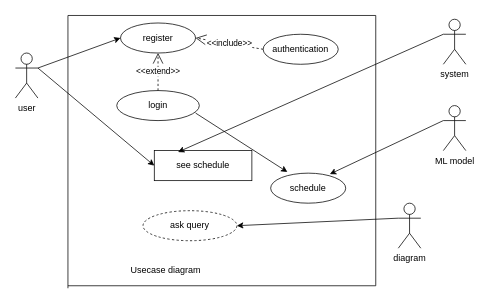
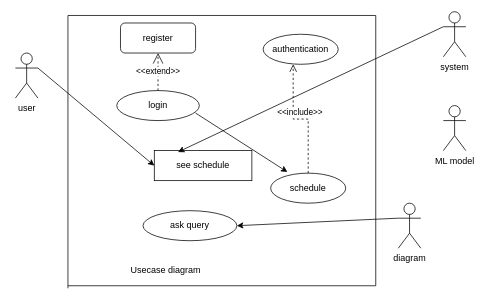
node "register": shape ellipse -> rounded rectangle
node "system": moved (454, 42) -> (454, 34)
edge "authentication" -> "register": removed, label "<<include>>"
edge "user" -> "register": removed
edge "schedule" -> "authentication": added, label "<<include>>"
edge "ML model" -> "schedule": removed
node "ask query": style dashed -> solid
